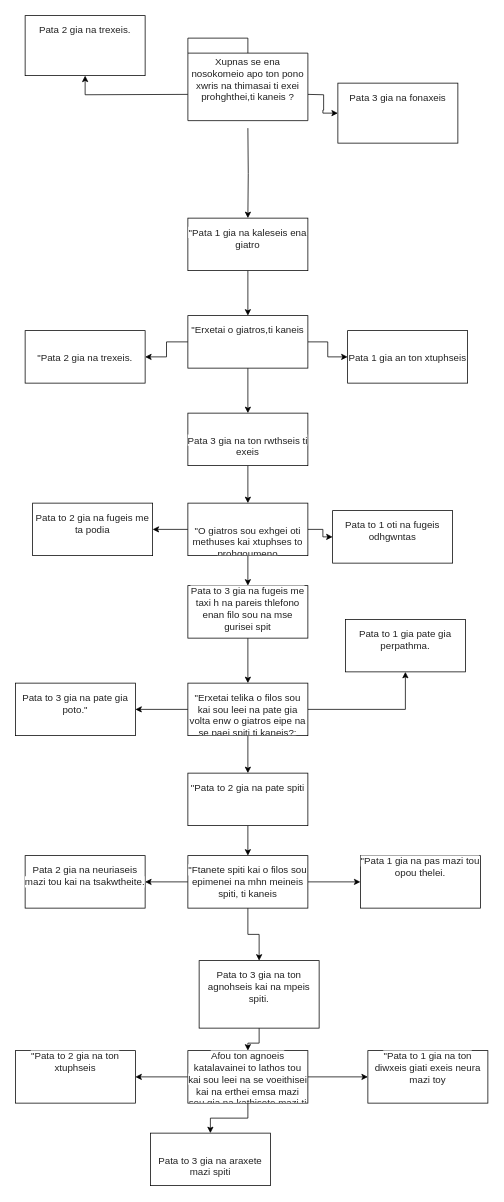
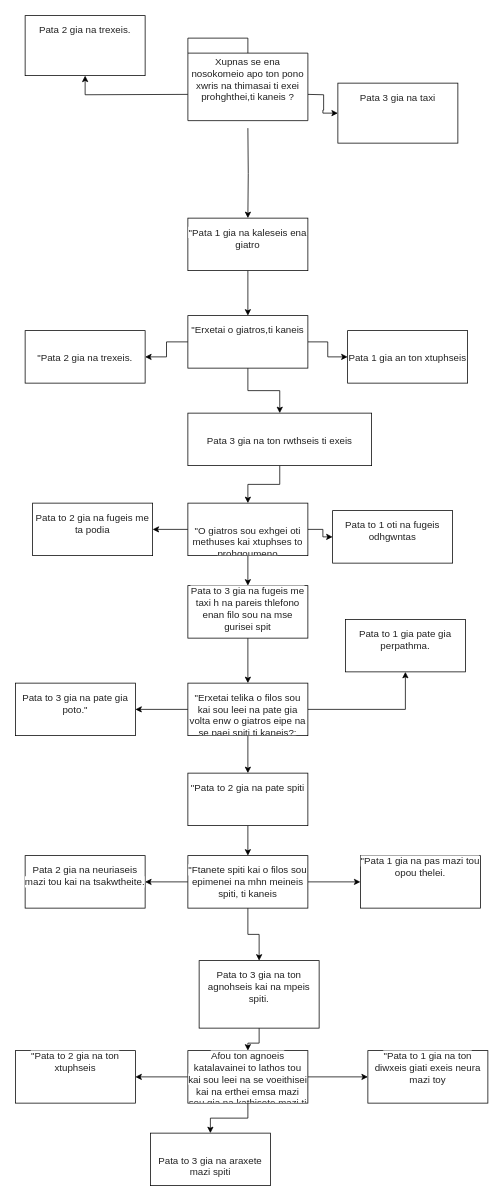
node "Pata 3 gia na fonaxeis": label "Pata 3 gia na fonaxeis" -> "Pata 3 gia na taxi"
node "Pata 3 gia na ton rwthseis ti exeis": size 120x53 -> 184x53
